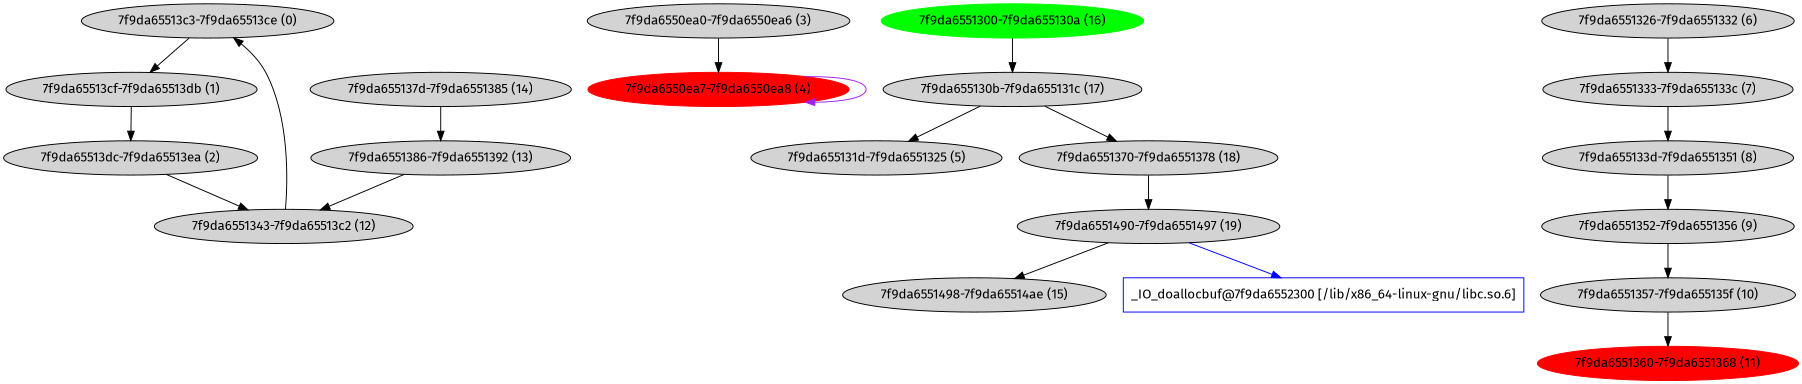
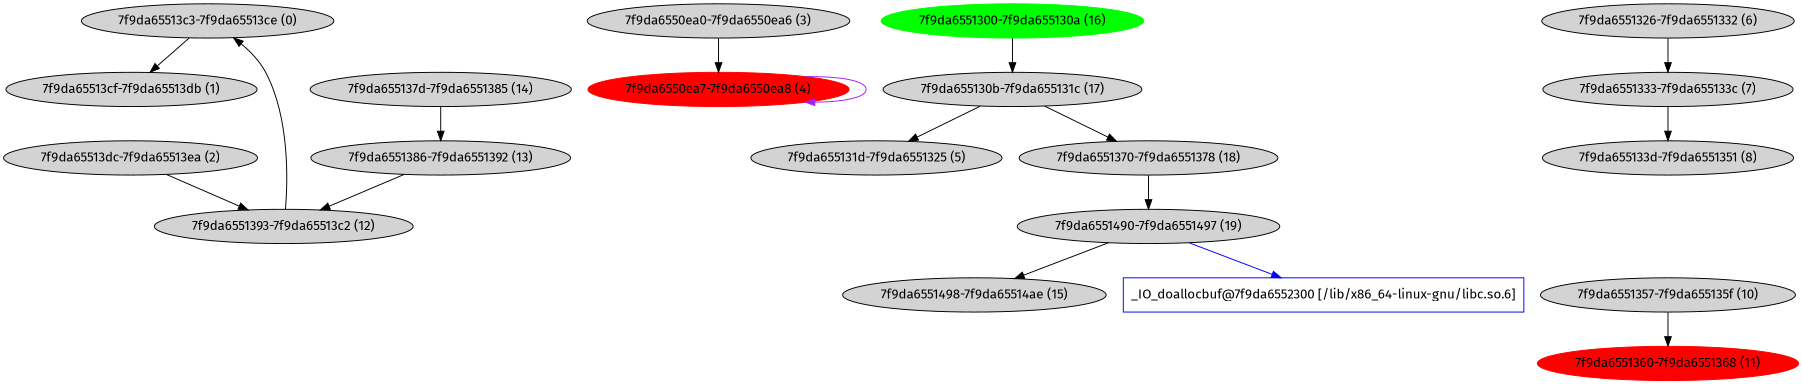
edge "7f9da65513cf-7f9da65513db (1)" -> "7f9da65513dc-7f9da65513ea (2)": removed
node "7f9da6551343-7f9da65513c2 (12)": label "7f9da6551343-7f9da65513c2 (12)" -> "7f9da6551393-7f9da65513c2 (12)"
node "7f9da6551352-7f9da6551356 (9)": removed
